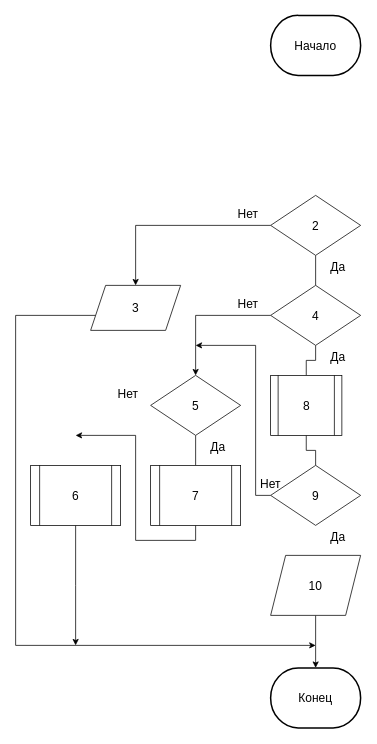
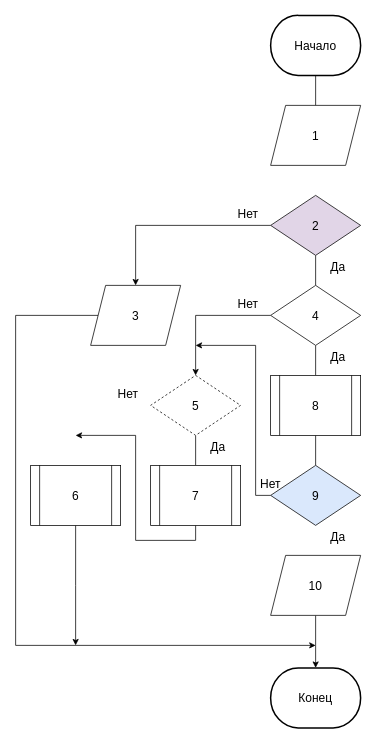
edge "Начало" -- "1": added
node "1": added
node "2": fillcolor #ffffff -> #e1d5e7
node "3": size 90x45 -> 90x60
node "5": style solid -> dashed
node "8": size 71x60 -> 90x60
node "9": fillcolor #ffffff -> #dae8fc
